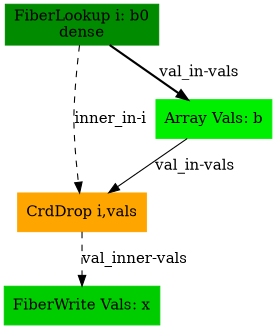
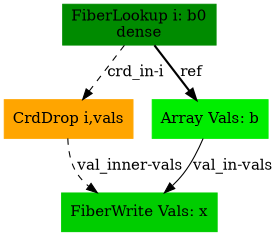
edge "FiberLookup i: b0 dense" -> "Array Vals: b": label "val_in-vals" -> "ref"
edge "FiberLookup i: b0 dense" -> "CrdDrop i,vals": label "inner_in-i" -> "crd_in-i"
edge "Array Vals: b" -> "CrdDrop i,vals": now "Array Vals: b" -> "FiberWrite Vals: x"
